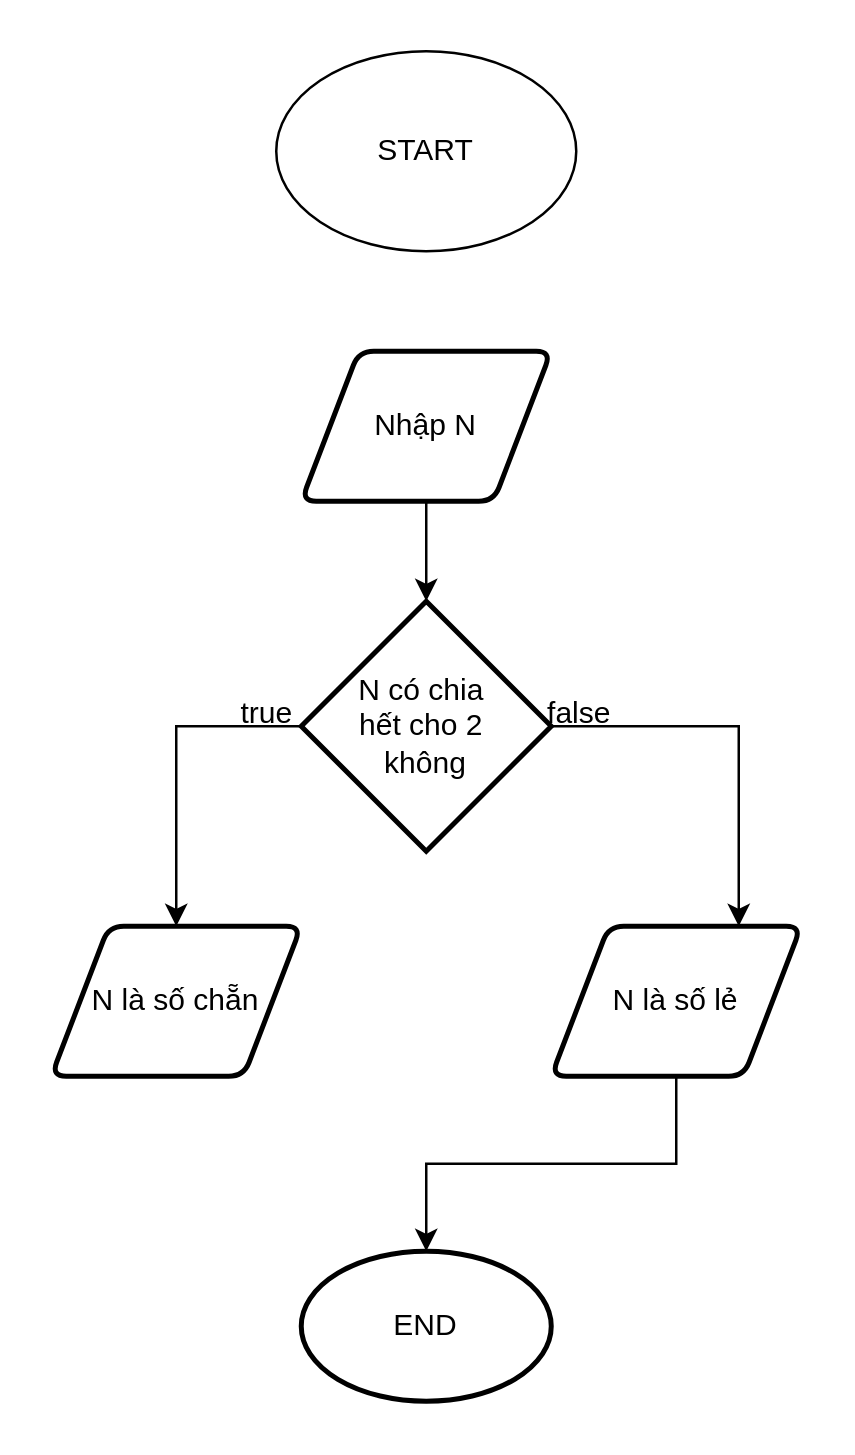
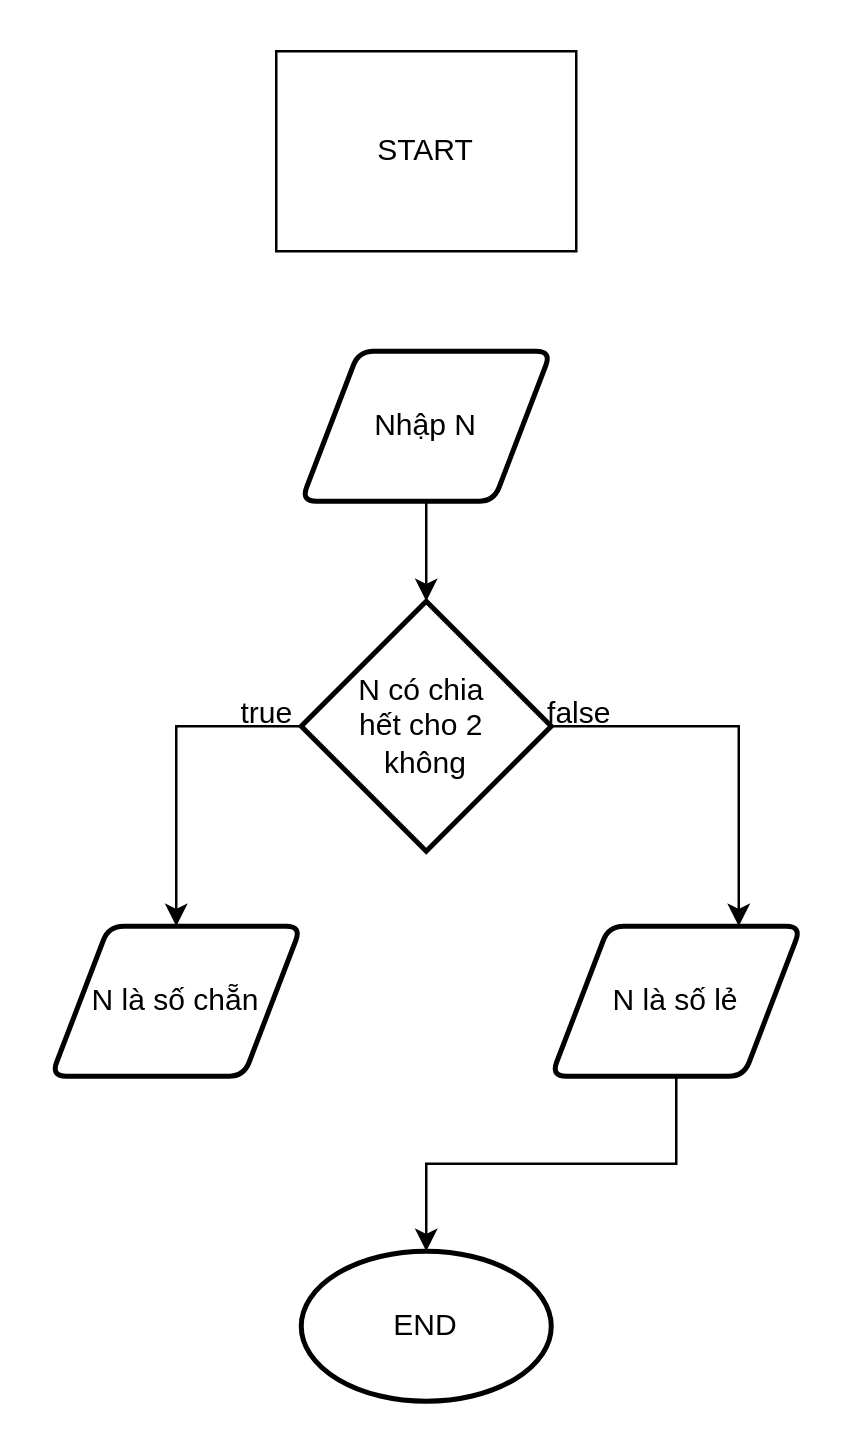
node "START": shape ellipse -> rectangle
